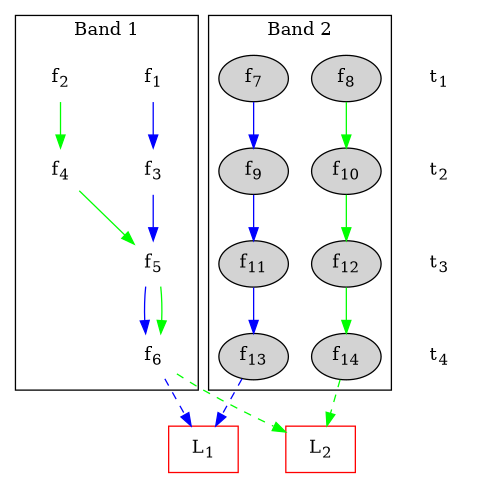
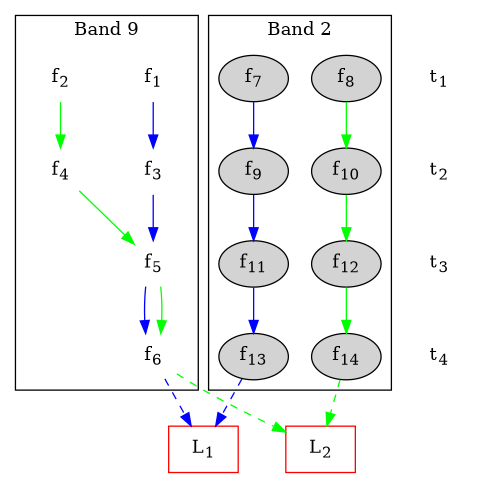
cluster "Band 1": label "Band 1" -> "Band 9"
